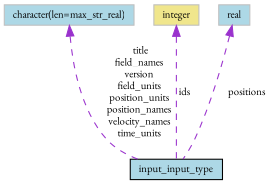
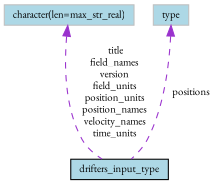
node "integer": removed
node "real": label "real" -> "type"
node "input_input_type": label "input_input_type" -> "drifters_input_type"
